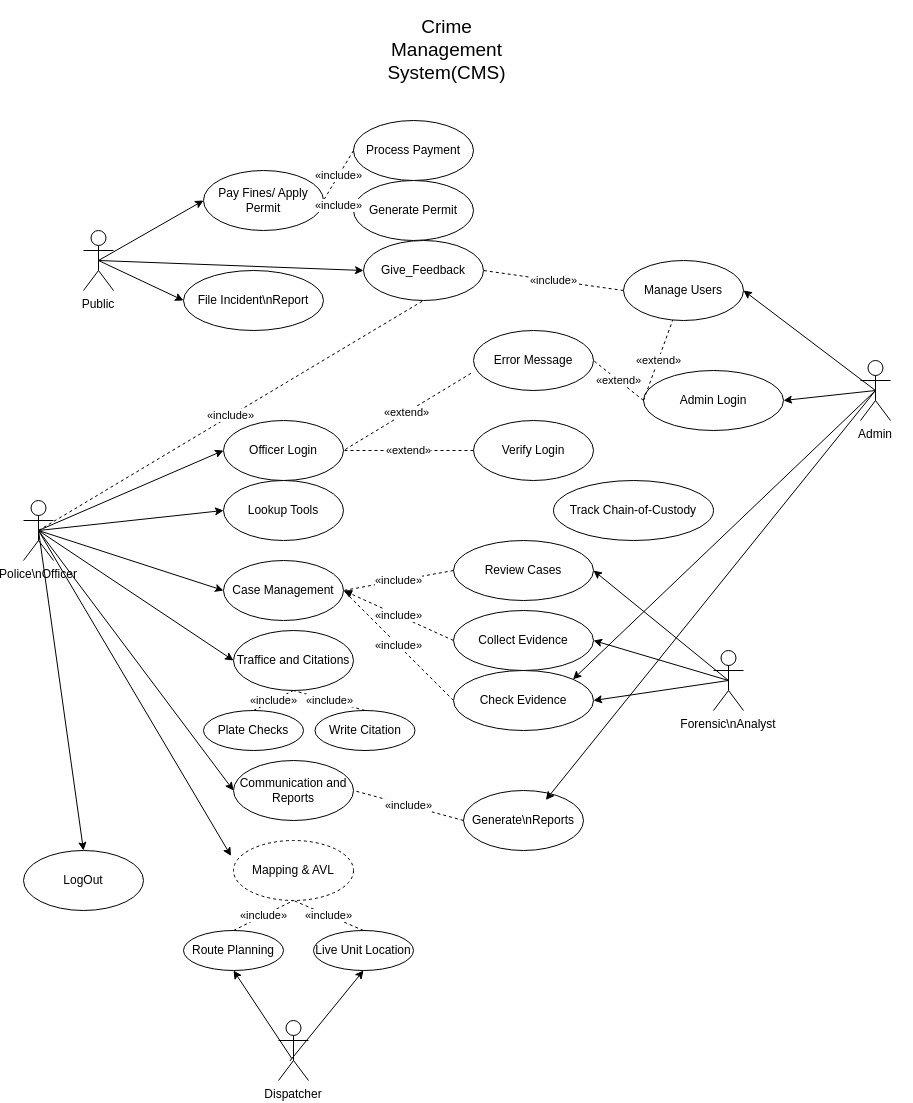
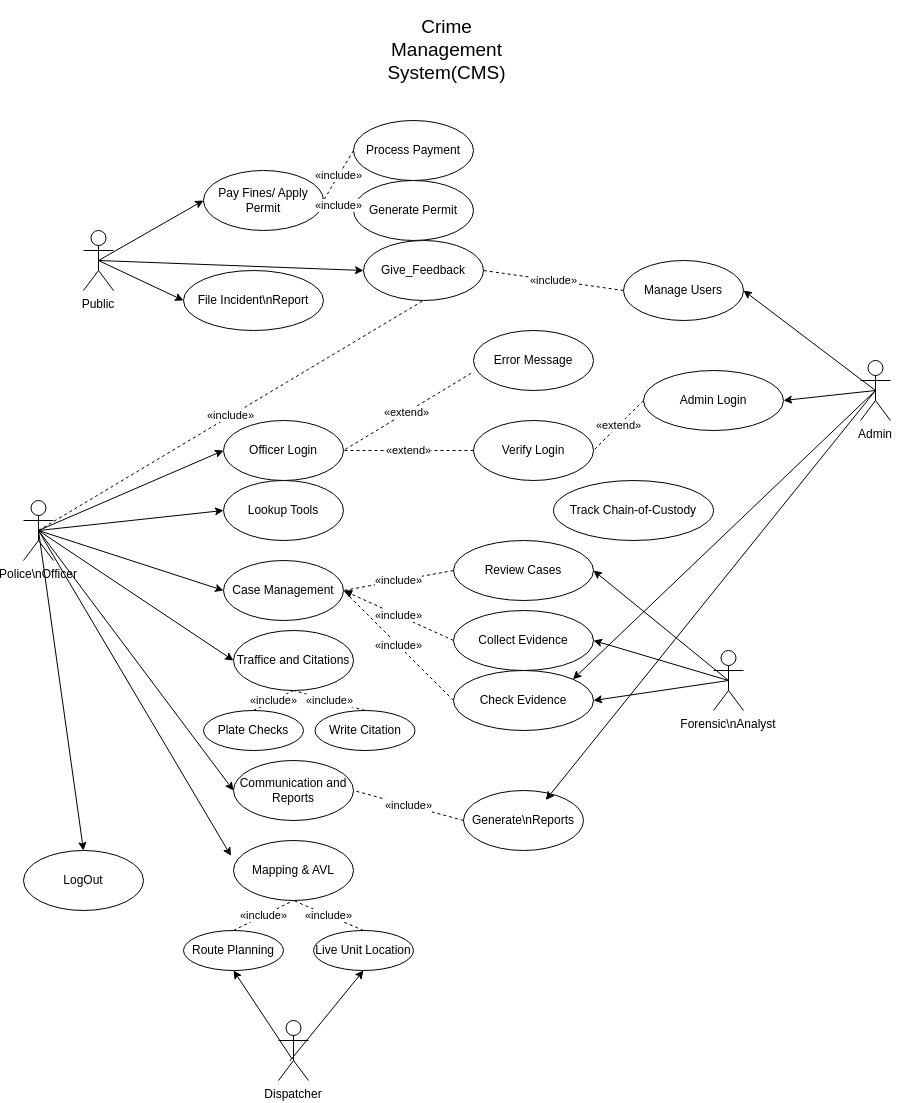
edge "Manage Users" -- "Admin Login": now "Verify Login" -- "Admin Login"
edge "Error Message" -- "Admin Login": removed, label "«extend»"
node "Mapping & AVL": style dashed -> solid
